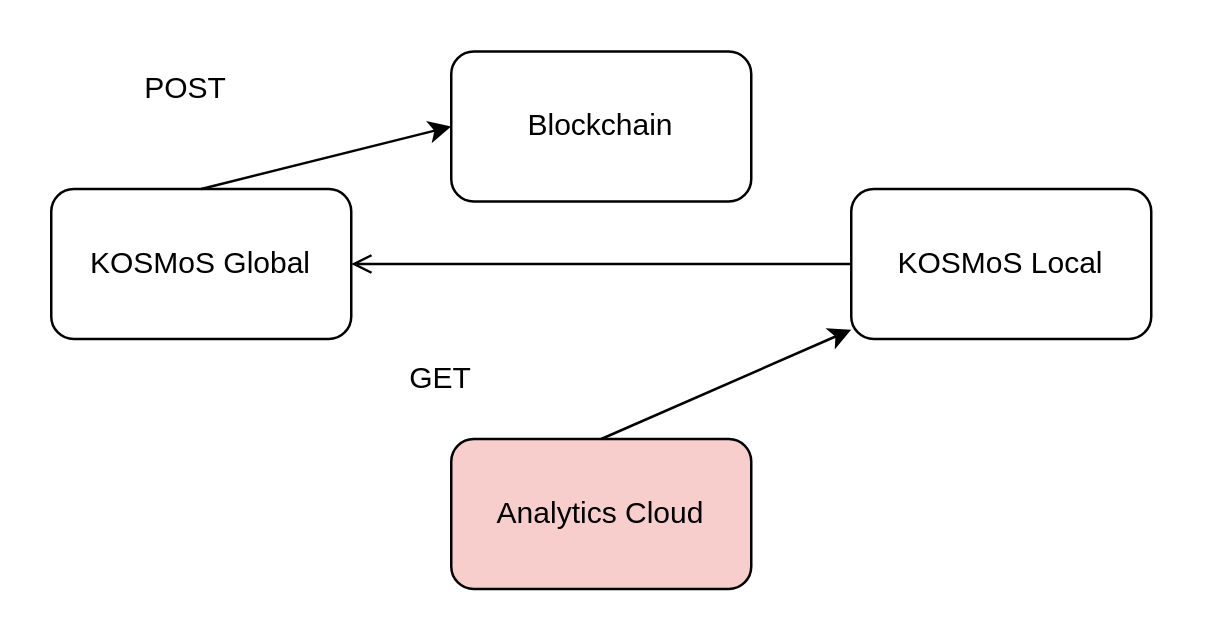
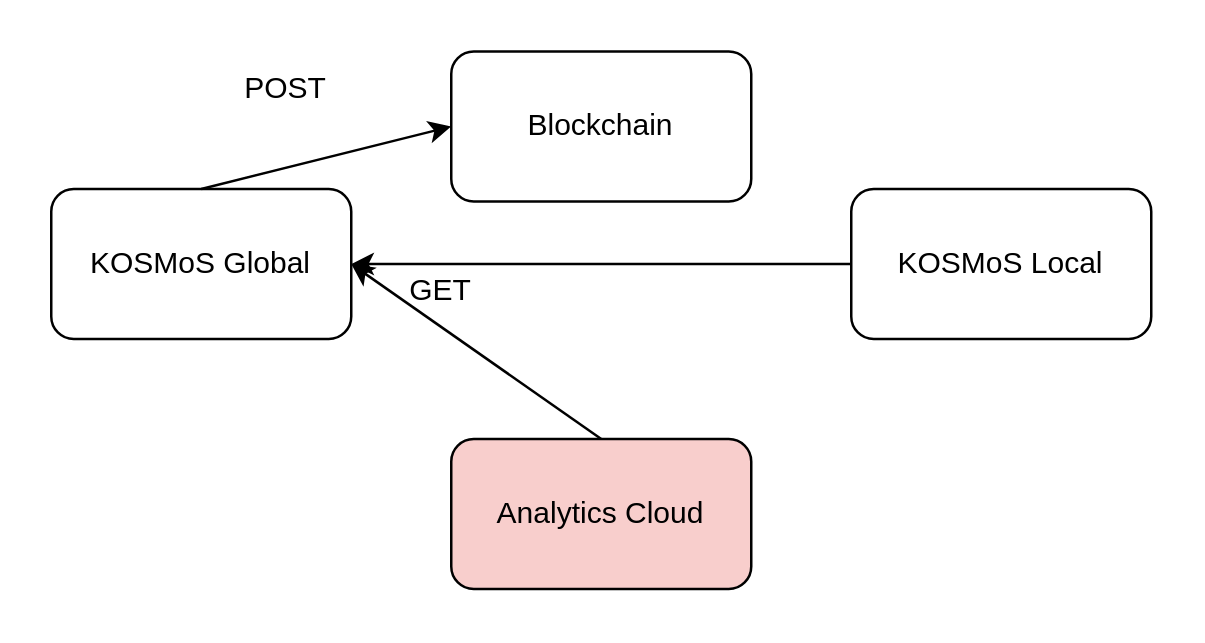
node "POST": moved (186, 89) -> (286, 89)
edge "KOSMoS Local" -> "KOSMoS Global": arrowhead open -> classic
node "GET": moved (441, 379) -> (441, 291)
edge "Analytics Cloud" -> "KOSMoS Local": now "Analytics Cloud" -> "KOSMoS Global"
